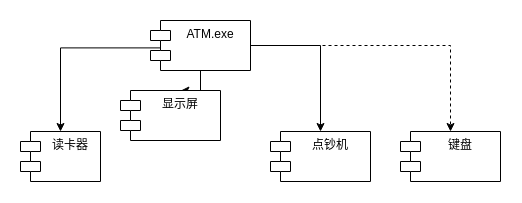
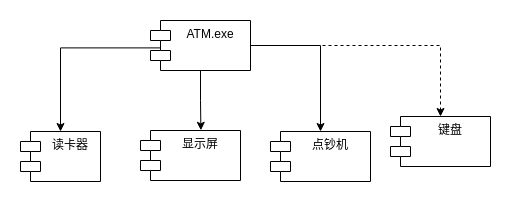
node "显示屏": moved (171, 116) -> (191, 156)
node "键盘": moved (451, 157) -> (441, 142)
